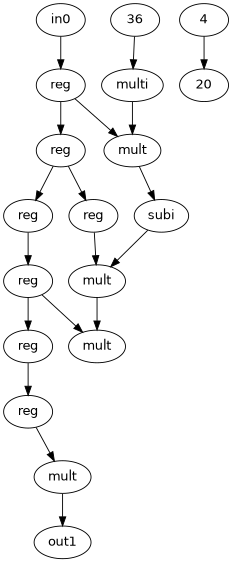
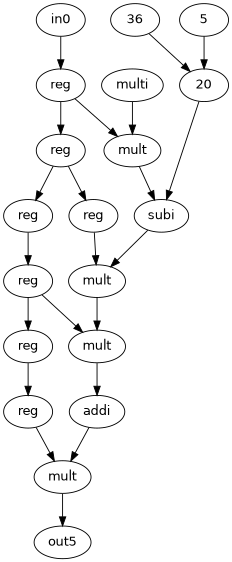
node "4": label "4" -> "5"
edge "36" -> "multi": now "36" -> "20"
edge "20" -> "subi": added
node "addi": added
node "out1": label "out1" -> "out5"
